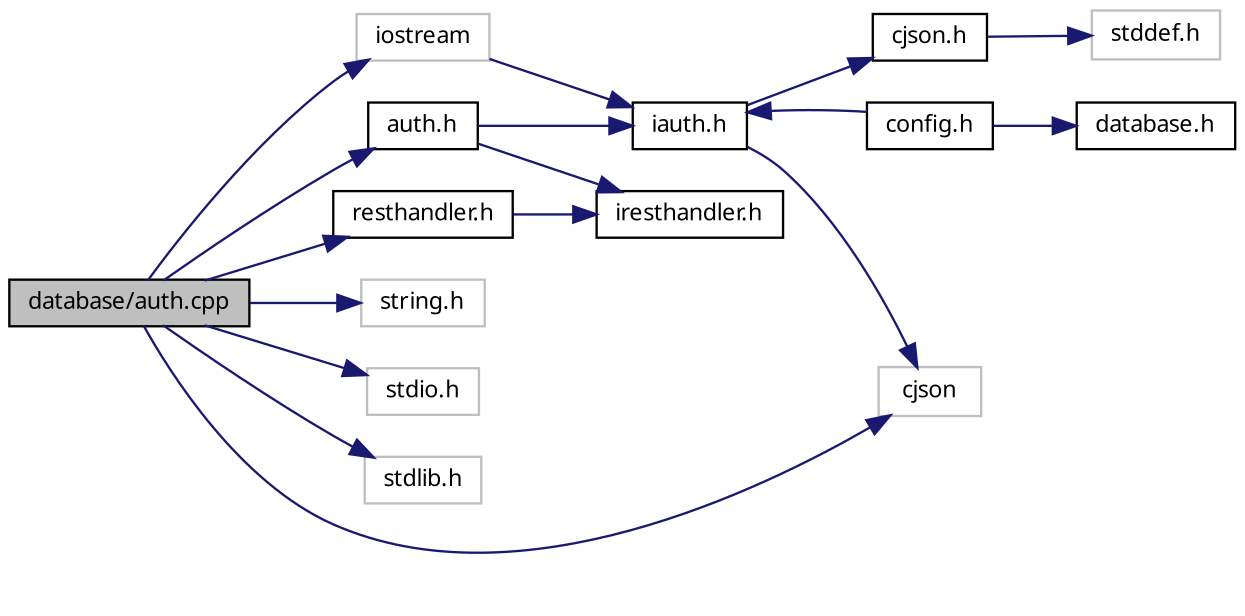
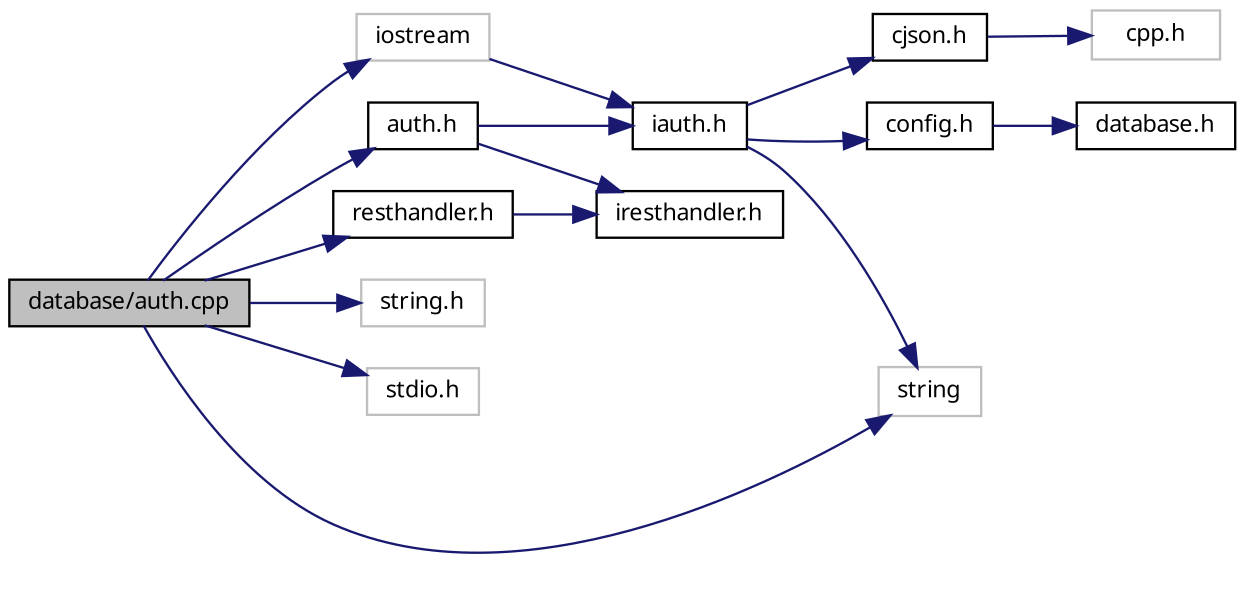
node "stddef.h": label "stddef.h" -> "cpp.h"
edge "config.h" -> "iauth.h": reversed
node "cjson": label "cjson" -> "string"
node "stdlib.h": removed
